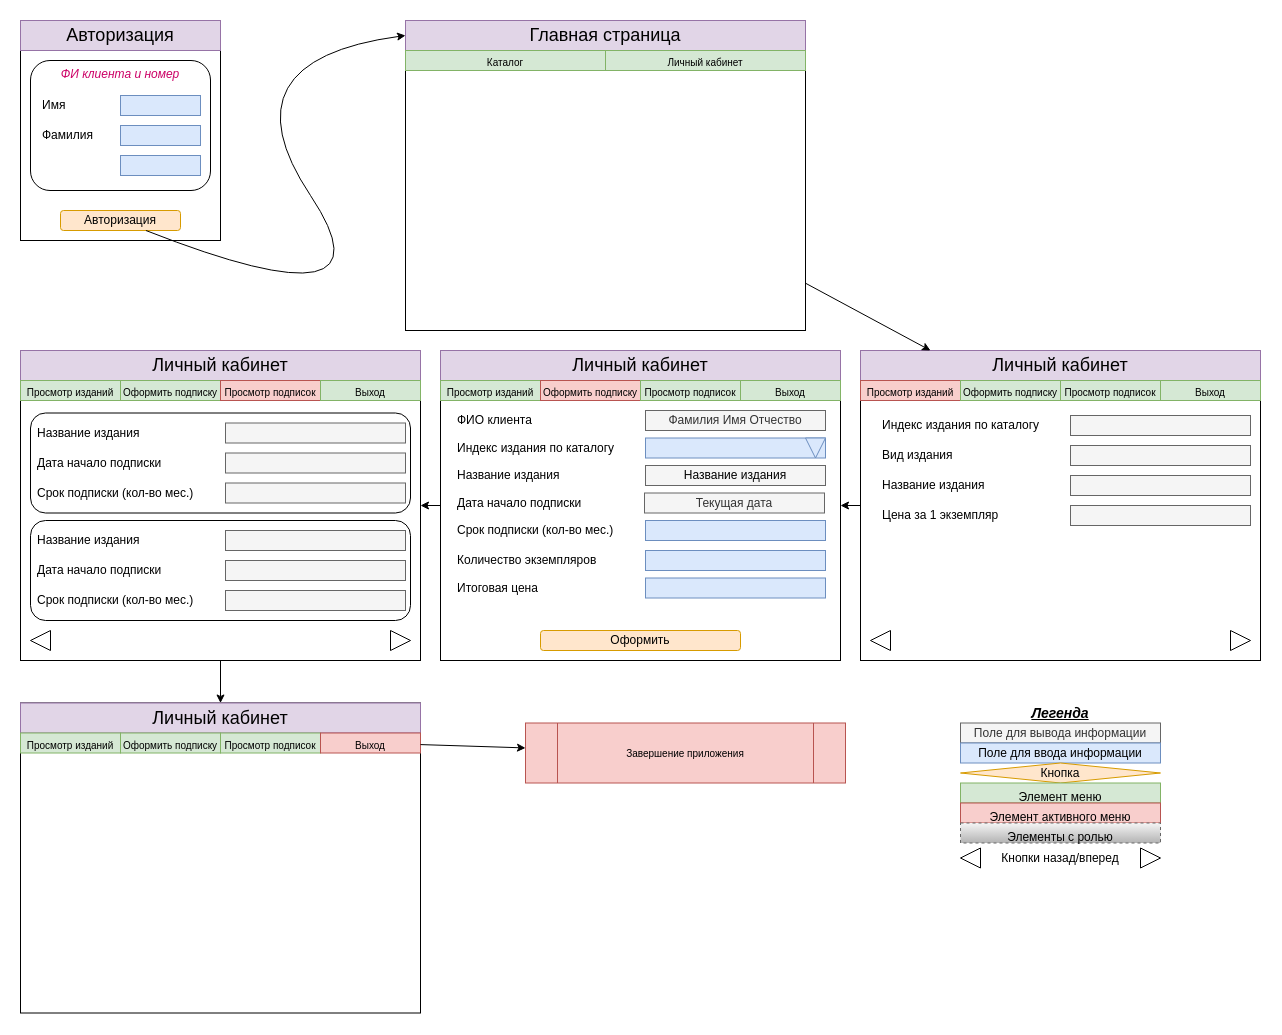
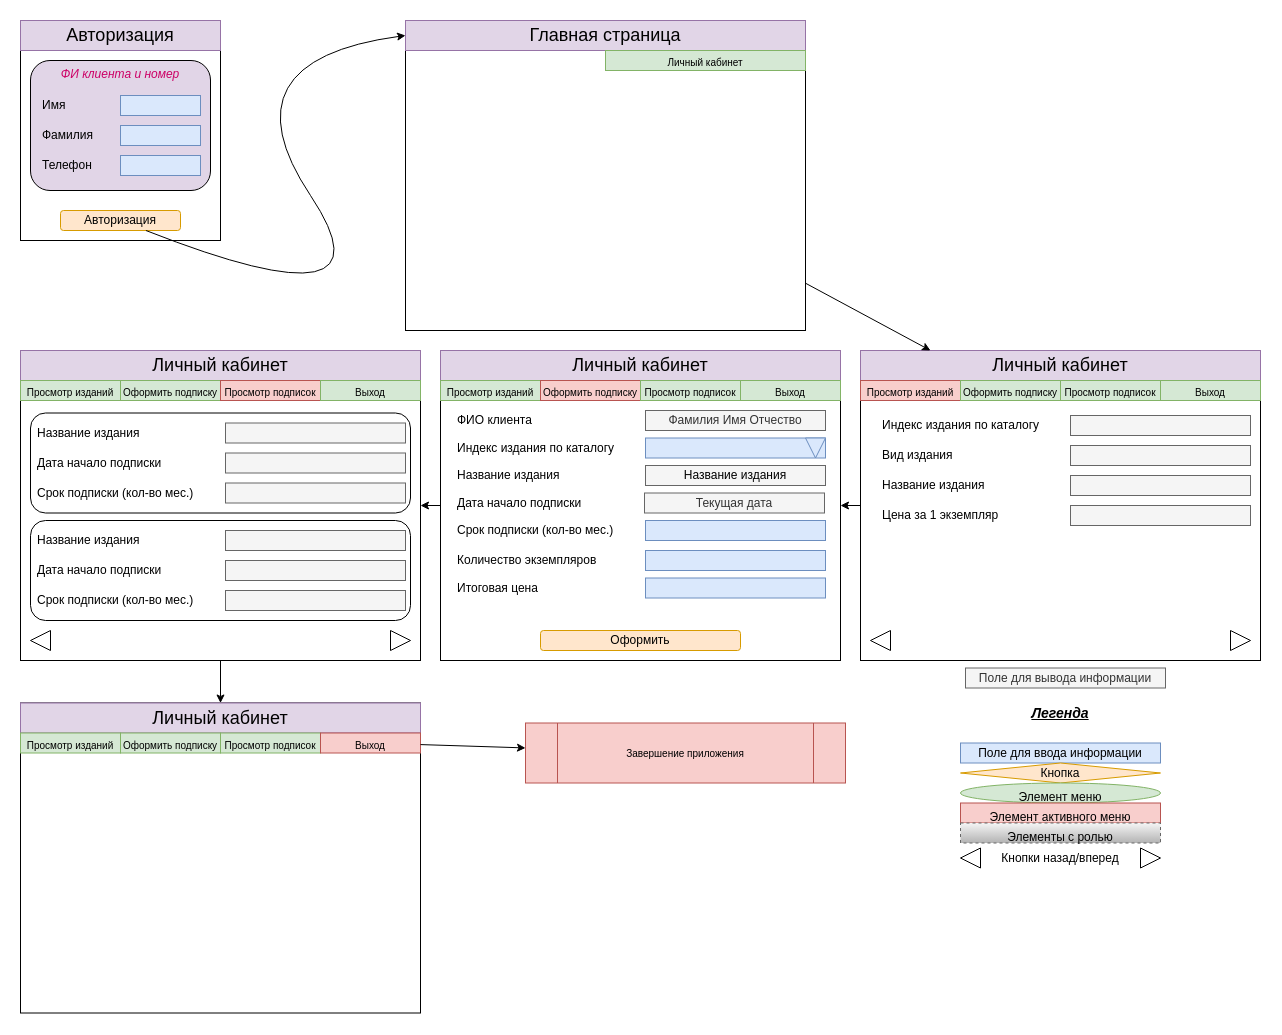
node "Каталог": removed
node "ФИ клиента и номер": fillcolor #ffffff -> #e1d5e7
node "Телефон": added
node "Поле для вывода информации": moved (1061, 733) -> (1066, 678)
node "Элемент меню": shape rectangle -> ellipse
